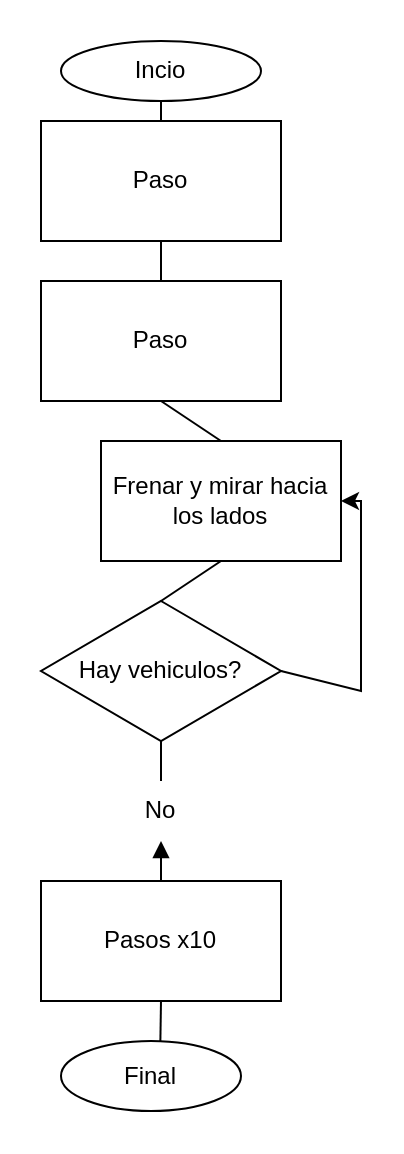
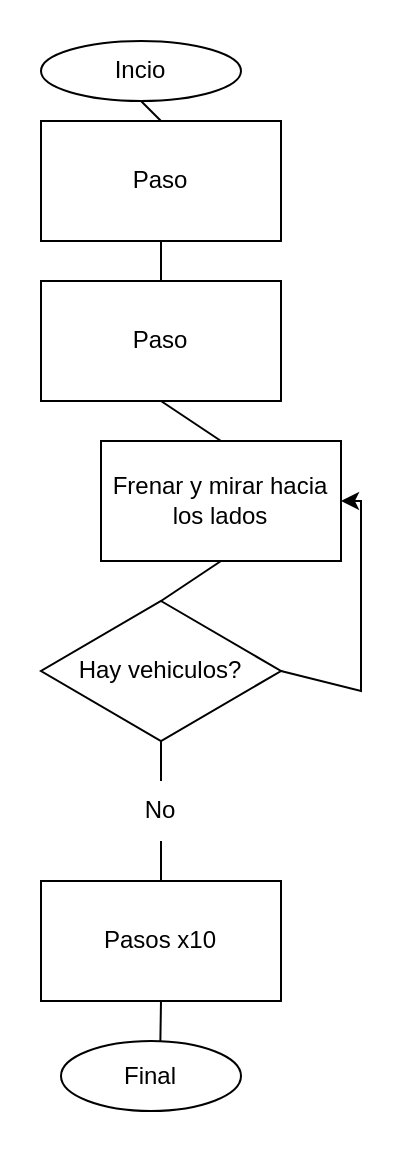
node "Incio": moved (161, 71) -> (141, 71)
edge "Pasos x10" -> "No": arrowhead block -> none
